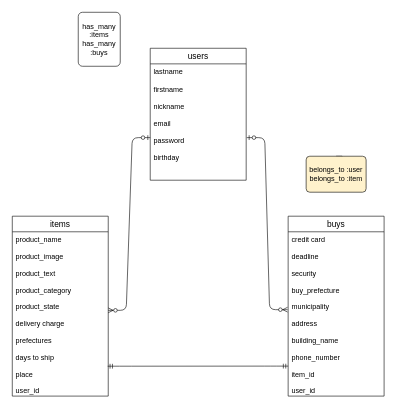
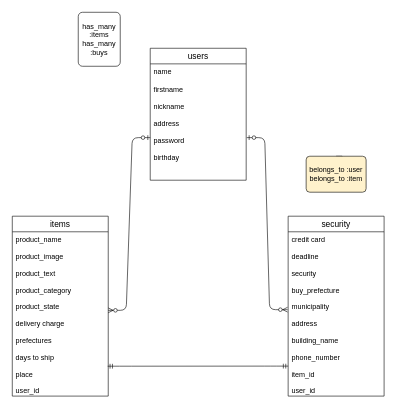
node "lastname": label "lastname" -> "name"
node "firstname nickname email password birthday": label "firstname nickname email password birthday" -> "firstname nickname address password birthday"
node "buys": label "buys" -> "security"
